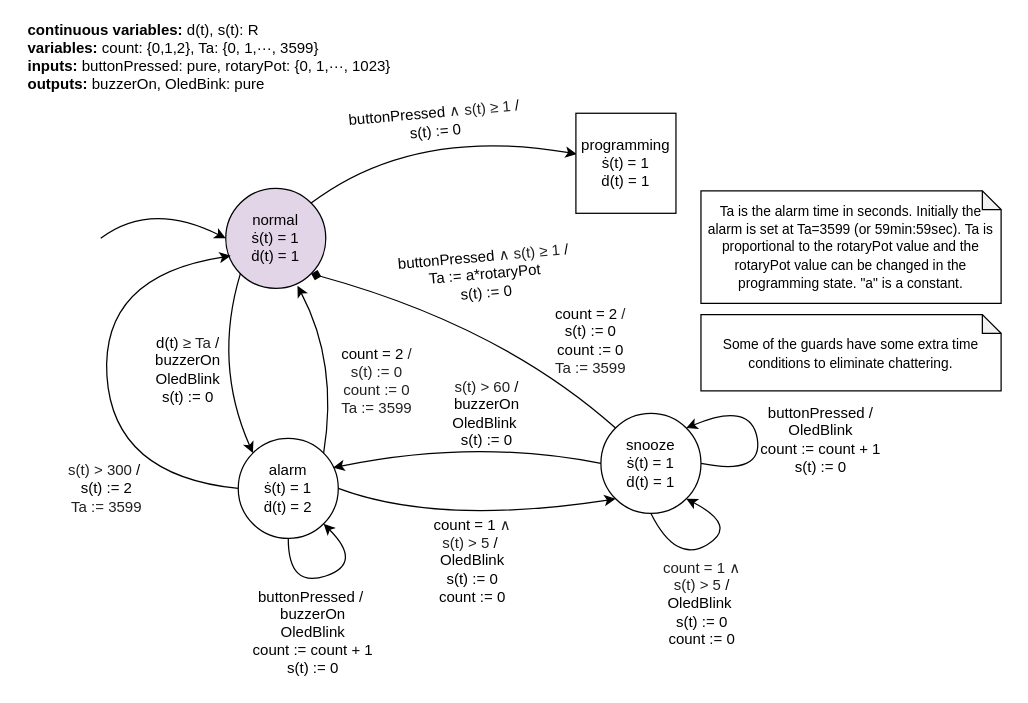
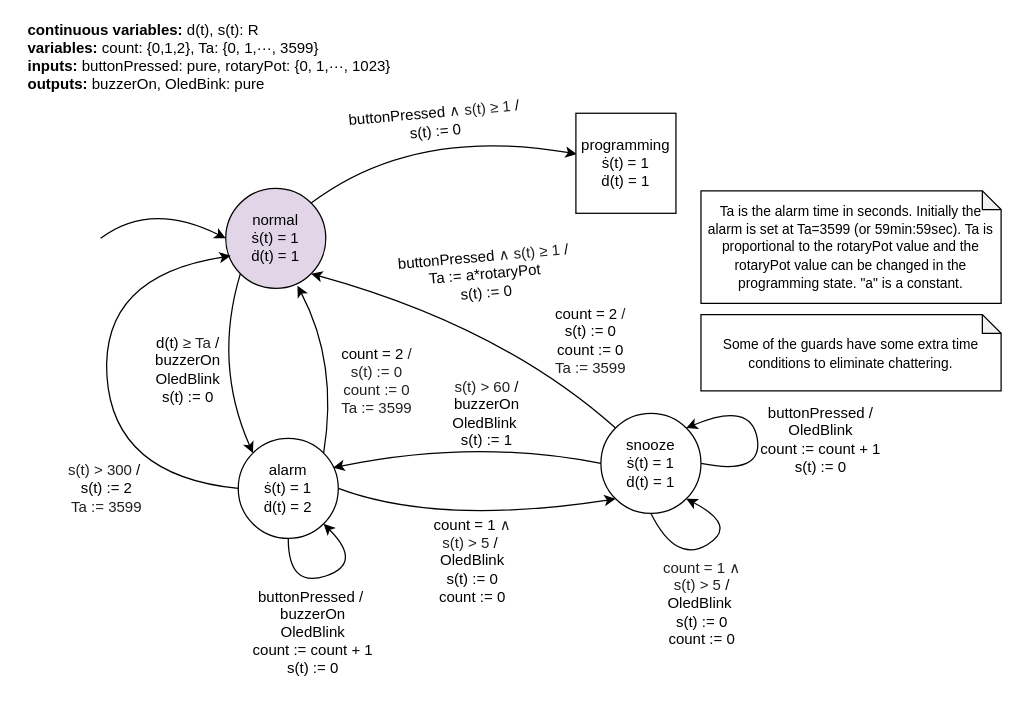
edge "snooze ṡ(t) = 1 ḋ(t) = 1" -> "normal ṡ(t) = 1 ḋ(t) = 1": arrowhead diamond -> classic
node "s(t) > 60 / buzzerOn OledBlink s(t) := 0": label "s(t) > 60 / buzzerOn OledBlink s(t) := 0" -> "s(t) > 60 / buzzerOn OledBlink s(t) := 1"
